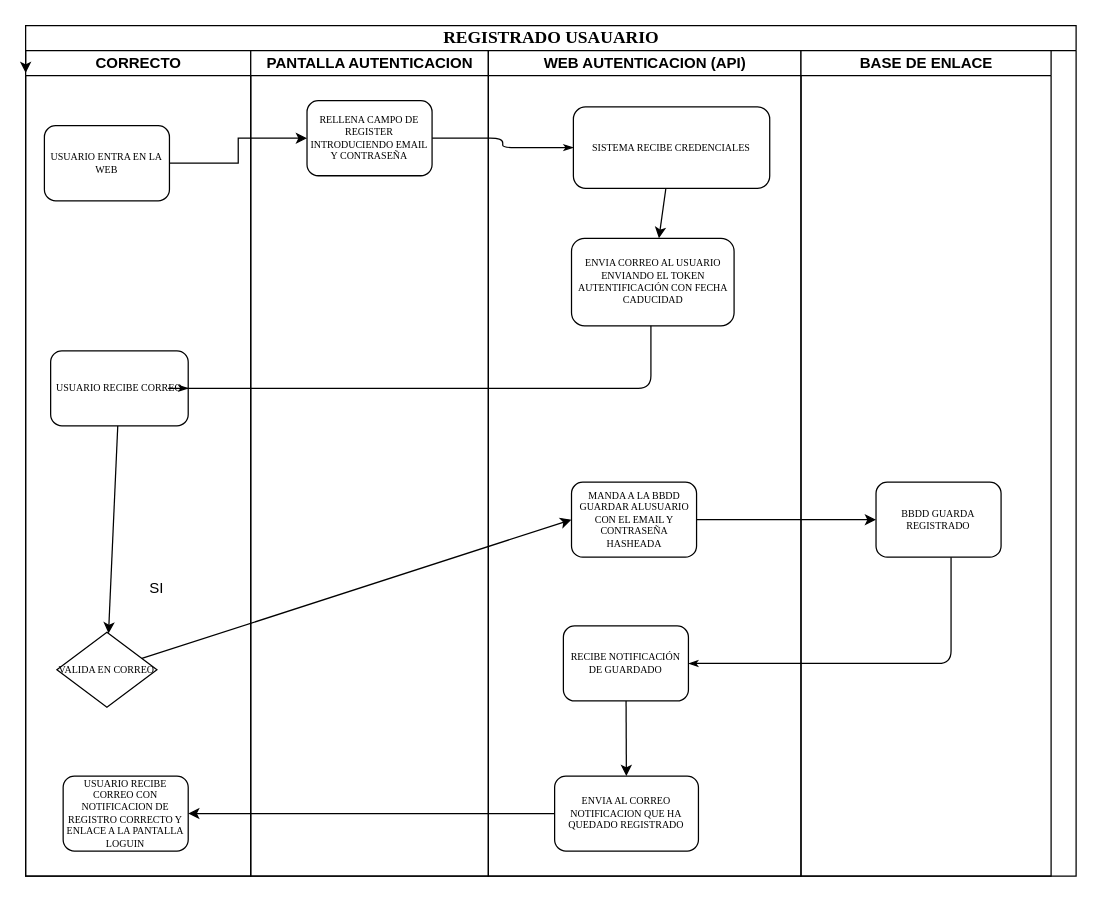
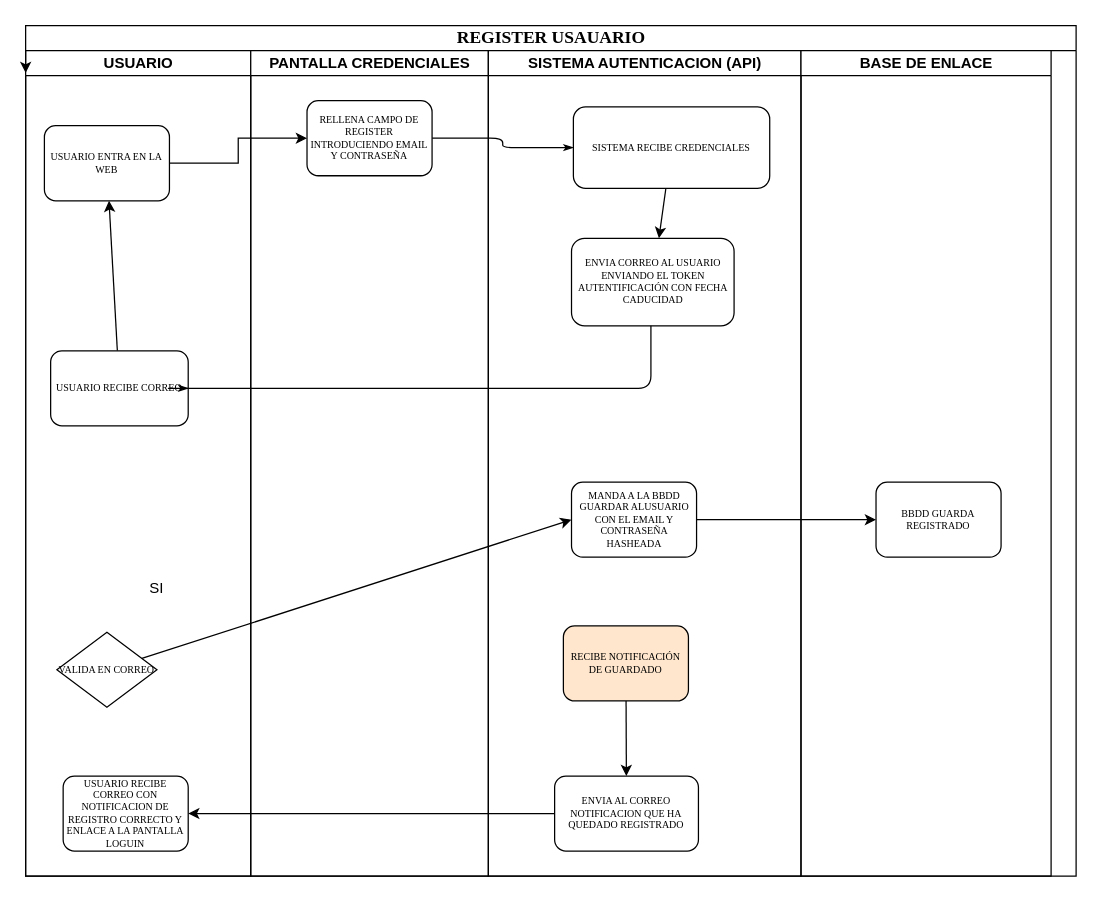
node "REGISTRADO USAUARIO": label "REGISTRADO USAUARIO" -> "REGISTER USAUARIO"
node "CORRECTO": label "CORRECTO" -> "USUARIO"
node "PANTALLA AUTENTICACION": label "PANTALLA AUTENTICACION" -> "PANTALLA CREDENCIALES"
node "WEB AUTENTICACION (API)": label "WEB AUTENTICACION (API)" -> "SISTEMA AUTENTICACION (API)"
edge "USUARIO RECIBE CORREO" -> "VALIDA EN CORREO": now "USUARIO RECIBE CORREO" -> "USUARIO ENTRA EN LA WEB"
node "RECIBE NOTIFICACIÓN DE GUARDADO": fillcolor #ffffff -> #ffe6cc
edge "BBDD GUARDA REGISTRADO" -> "RECIBE NOTIFICACIÓN DE GUARDADO": removed
